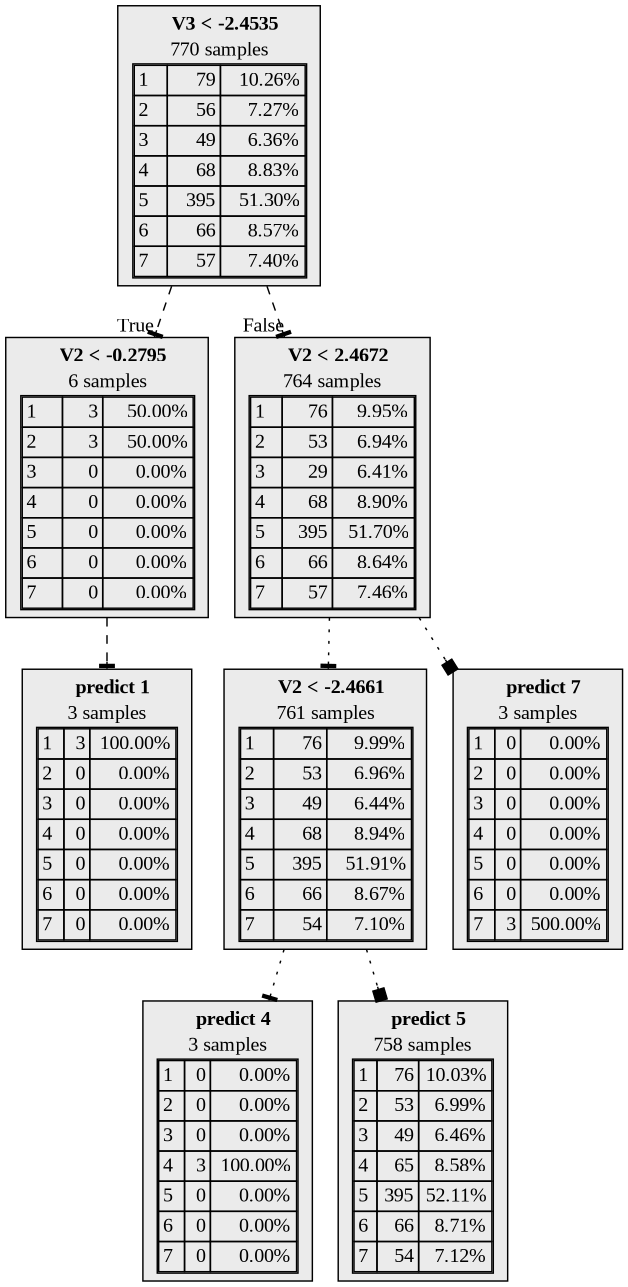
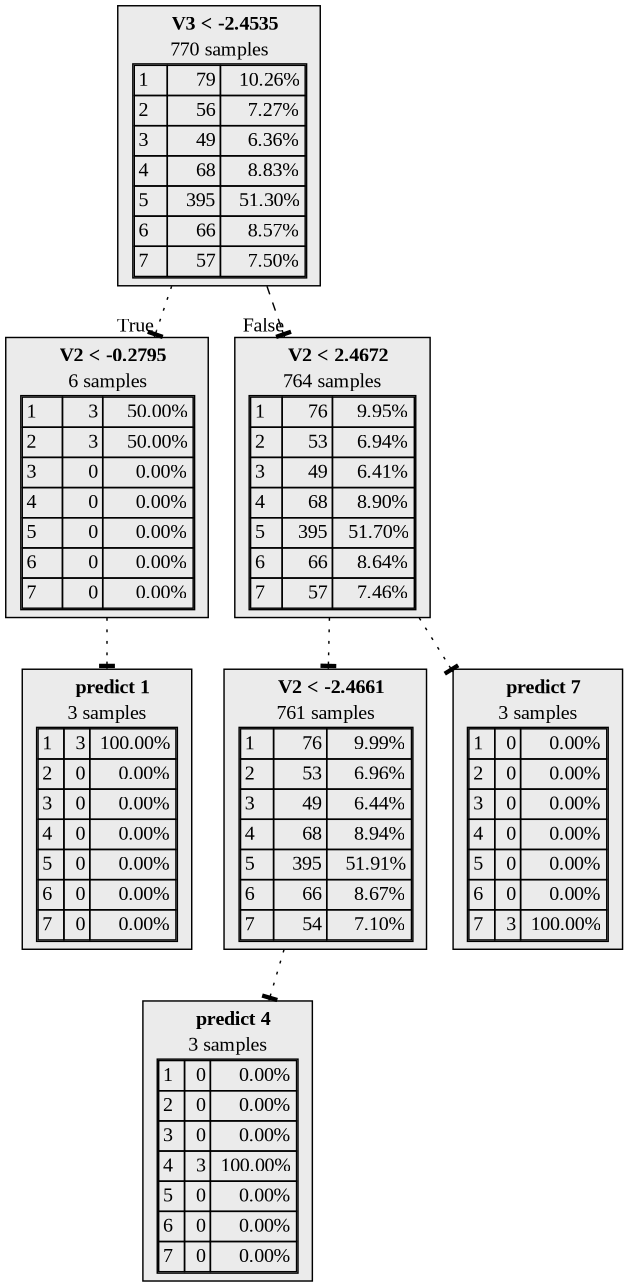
node "V3 < -2.4535": text "7.40%" -> "7.50%"
edge "V3 < -2.4535" -> "V2 < -0.2795": style dashed -> dotted
node "V2 < 2.4672": text "29" -> "49"
edge "V2 < 2.4672" -> "predict 7": arrowhead box -> tee
edge "V2 < -0.2795" -> "predict 1": style dashed -> dotted
node "predict 7": text "500.00%" -> "100.00%"
node "predict 5": removed
